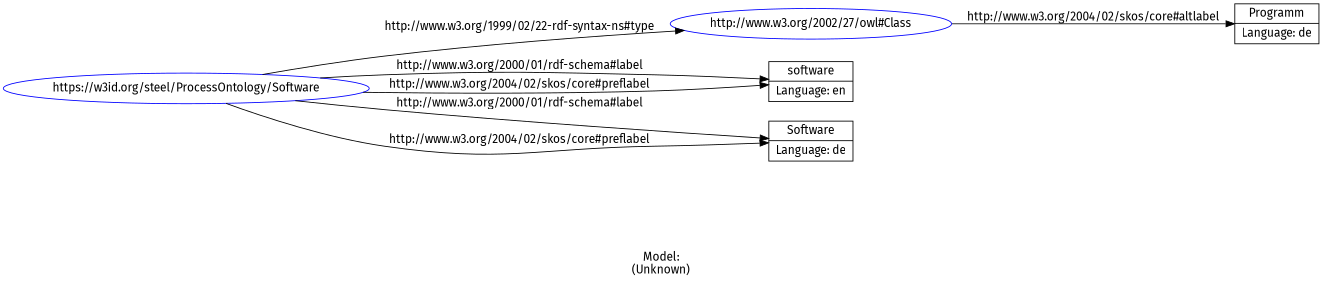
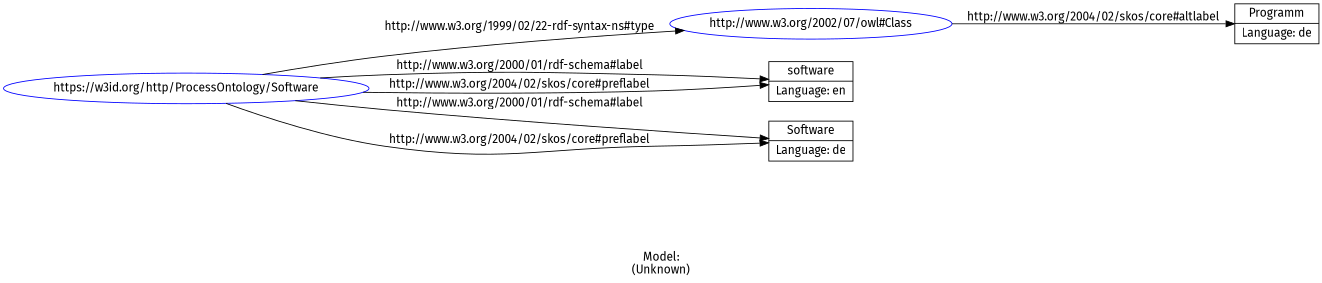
node "http://www.w3.org/2002/27/owl#Class": label "http://www.w3.org/2002/27/owl#Class" -> "http://www.w3.org/2002/07/owl#Class"
node "https://w3id.org/steel/ProcessOntology/Software": label "https://w3id.org/steel/ProcessOntology/Software" -> "https://w3id.org/http/ProcessOntology/Software"
